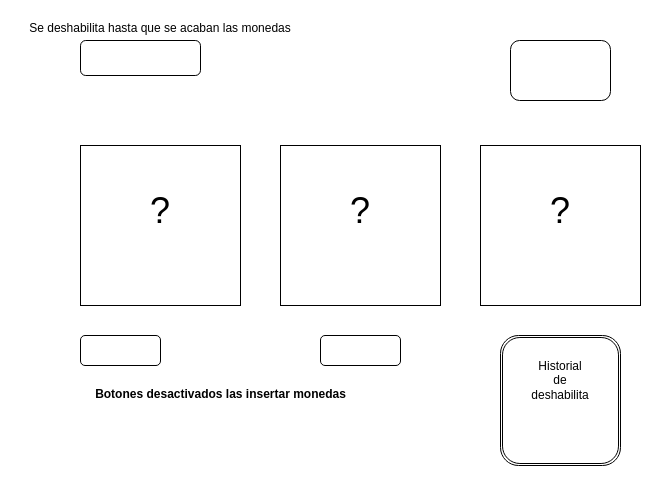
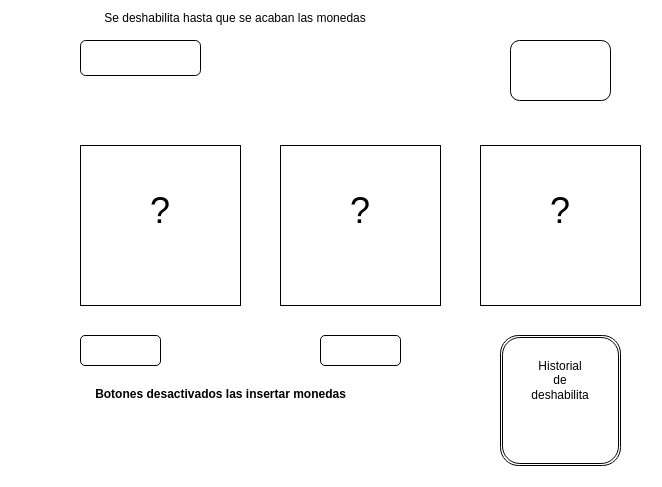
node "Se deshabilita hasta que se acaban las monedas": moved (161, 28) -> (236, 18)
